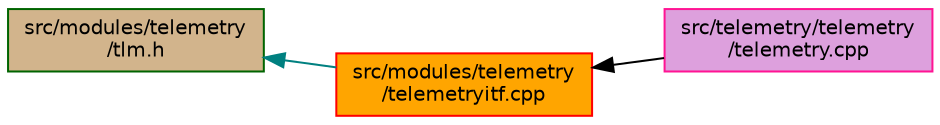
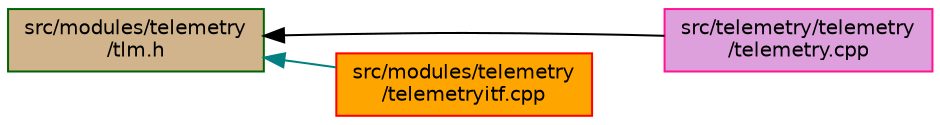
edge "src/telemetry/telemetry /telemetry.cpp" -> "src/modules/telemetry /telemetryitf.cpp": now "src/telemetry/telemetry /telemetry.cpp" -> "src/modules/telemetry /tlm.h"
